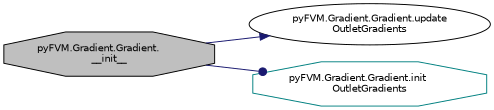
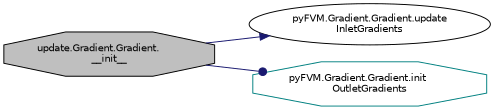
node "pyFVM.Gradient.Gradient.update OutletGradients": label "pyFVM.Gradient.Gradient.update OutletGradients" -> "pyFVM.Gradient.Gradient.update InletGradients"
node "pyFVM.Gradient.Gradient. __init__": label "pyFVM.Gradient.Gradient. __init__" -> "update.Gradient.Gradient. __init__"
